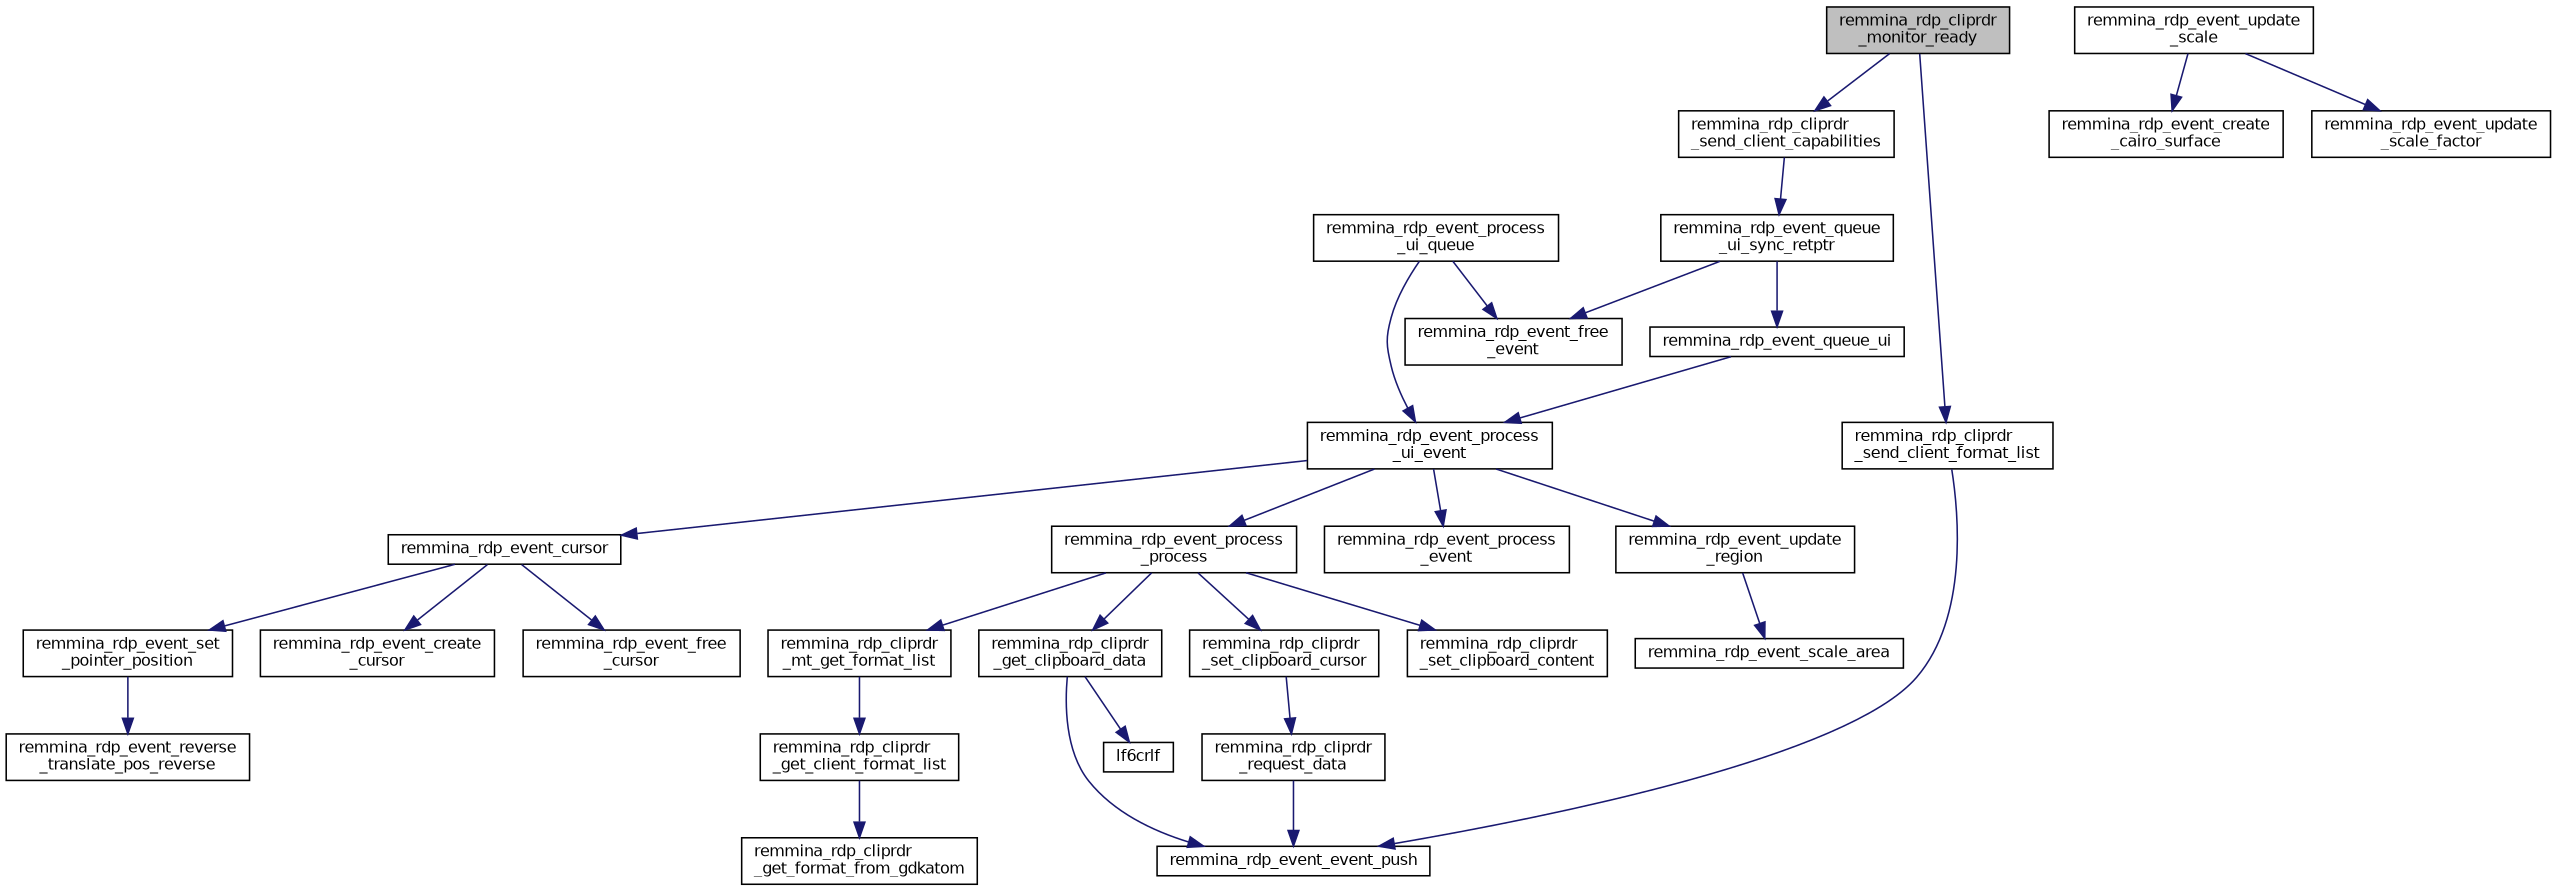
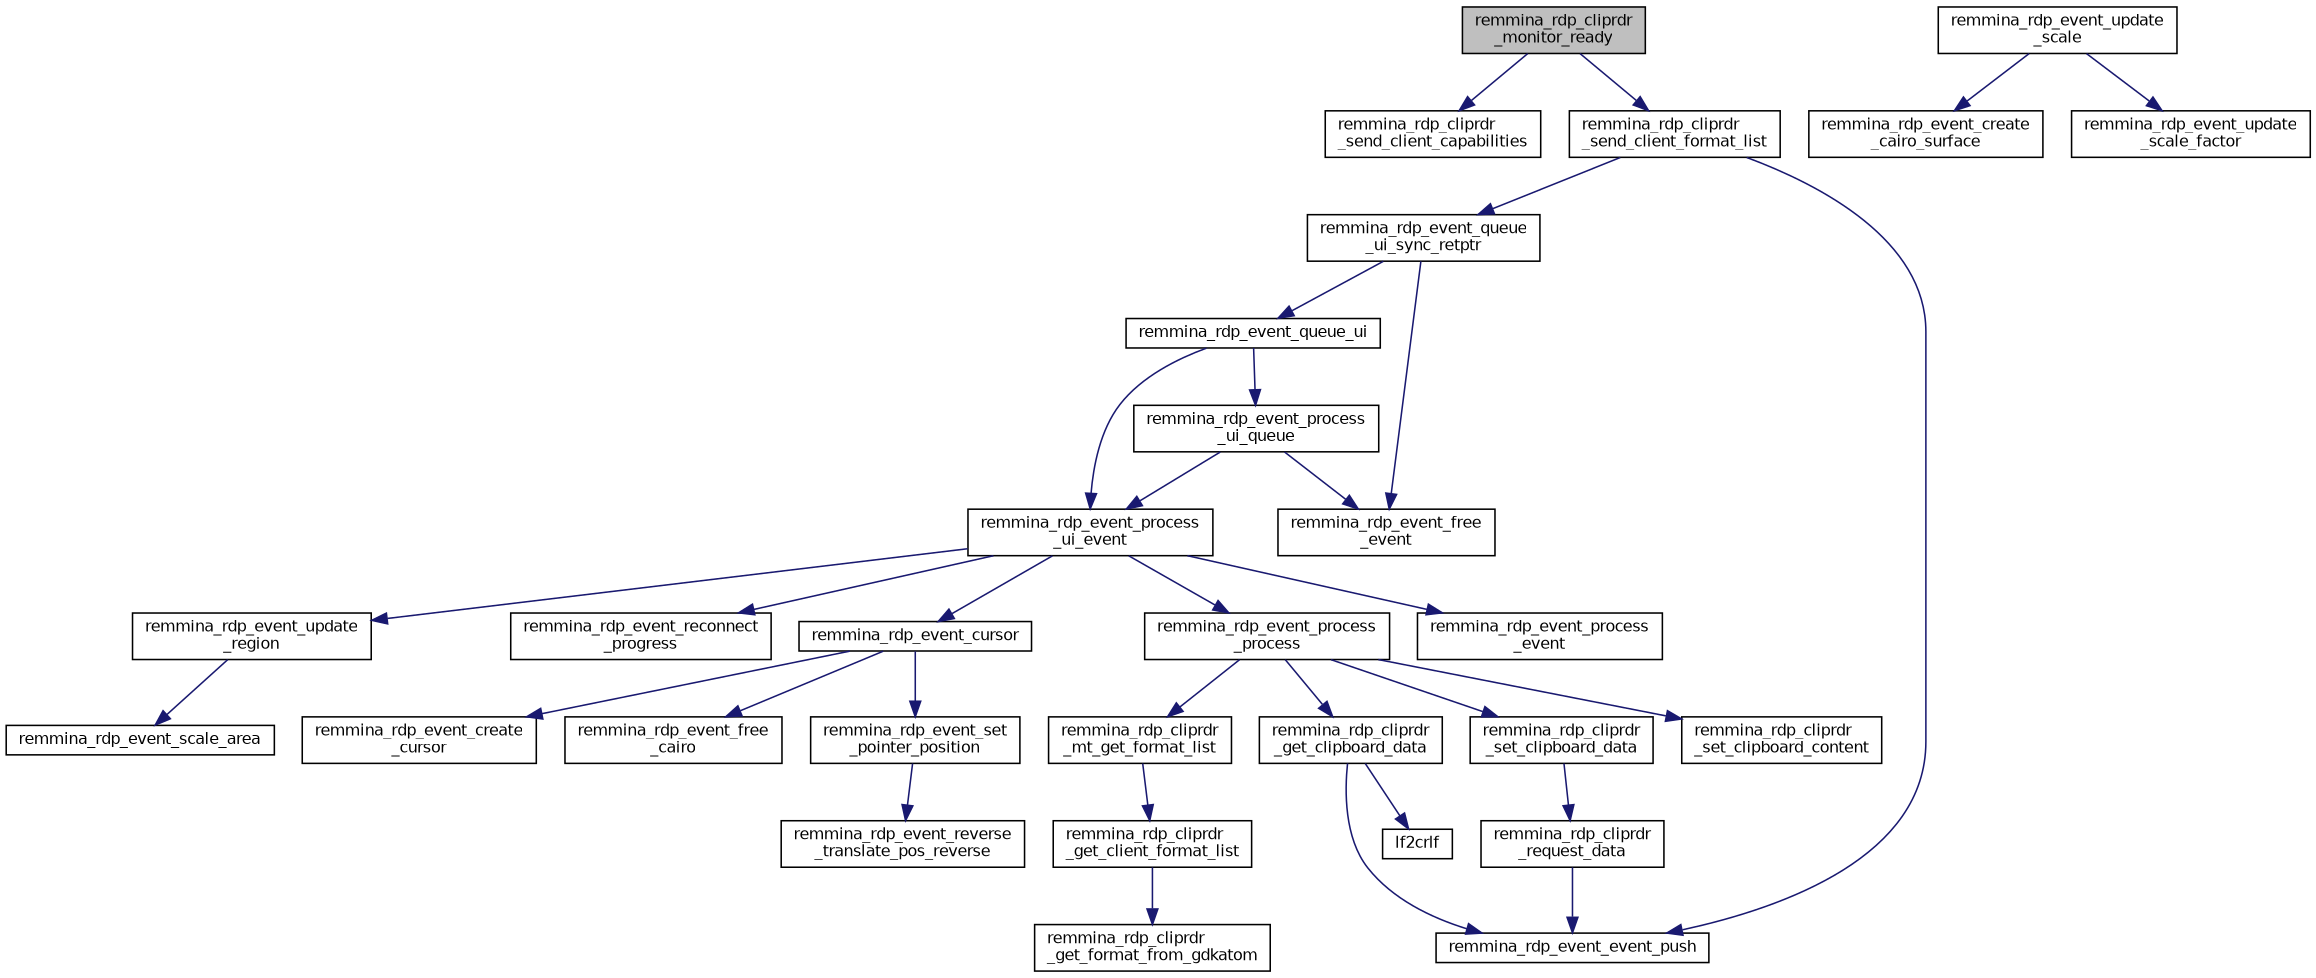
edge "remmina_rdp_cliprdr _send_client_capabilities" -> "remmina_rdp_event_queue _ui_sync_retptr": now "remmina_rdp_cliprdr _send_client_format_list" -> "remmina_rdp_event_queue _ui_sync_retptr"
edge "remmina_rdp_event_queue_ui" -> "remmina_rdp_event_process _ui_queue": added
node "remmina_rdp_event_reconnect _progress": added
node "remmina_rdp_event_free _cursor": label "remmina_rdp_event_free _cursor" -> "remmina_rdp_event_free _cairo"
node "remmina_rdp_cliprdr _set_clipboard_cursor": label "remmina_rdp_cliprdr _set_clipboard_cursor" -> "remmina_rdp_cliprdr _set_clipboard_data"
node "lf6crlf": label "lf6crlf" -> "lf2crlf"
